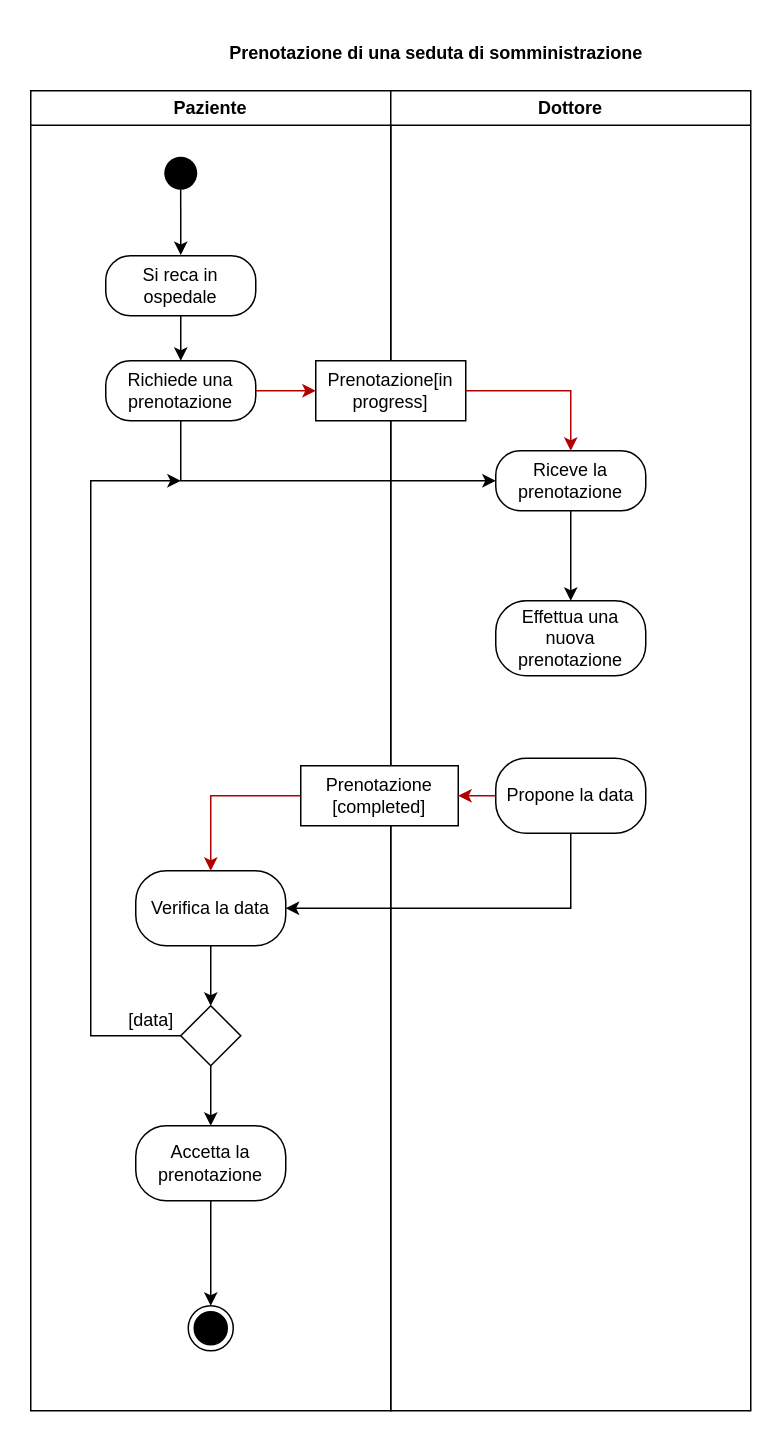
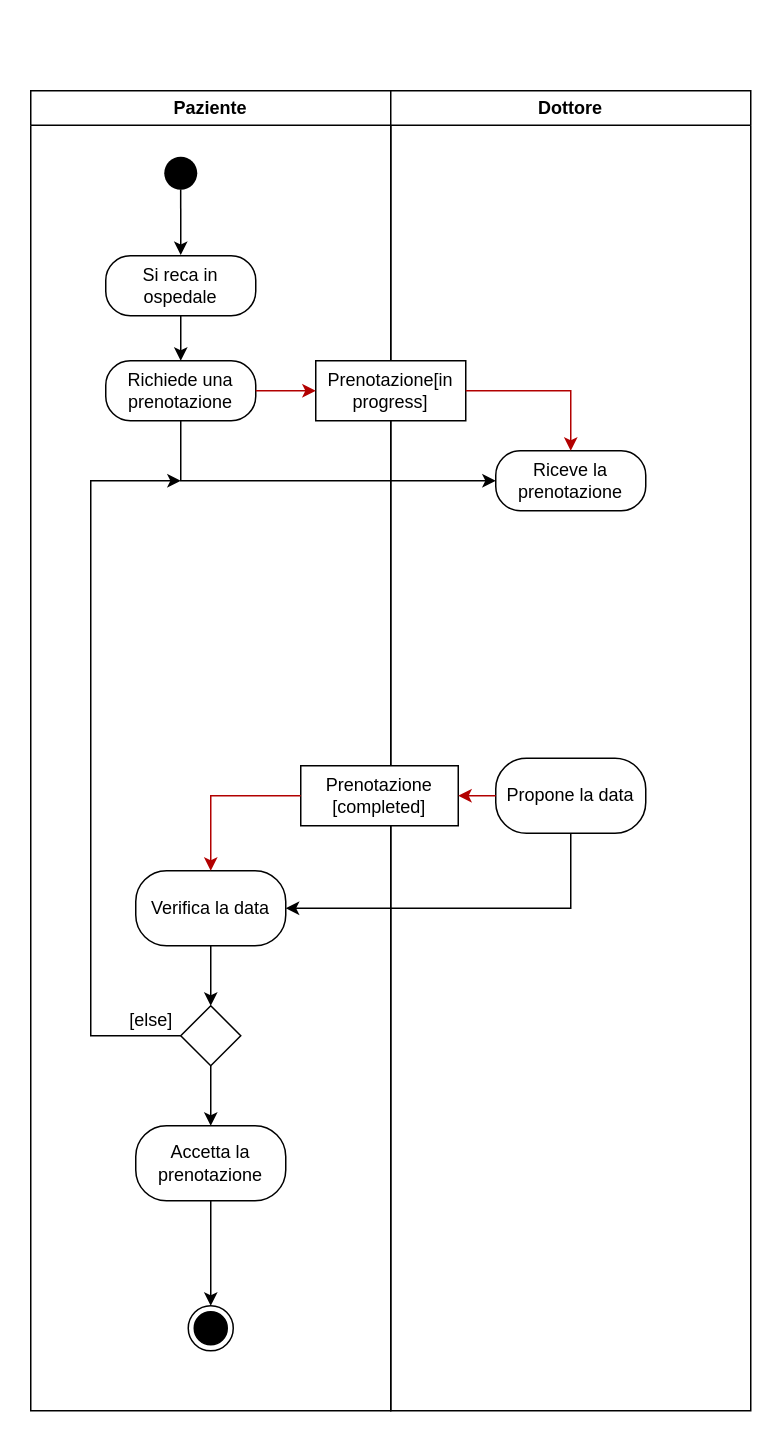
node "Prenotazione di una seduta di somministrazione": removed
edge "Riceve la prenotazione" -> "Effettua una nuova prenotazione": removed
node "Effettua una nuova prenotazione": removed
node "[data]": label "[data]" -> "[else]"
